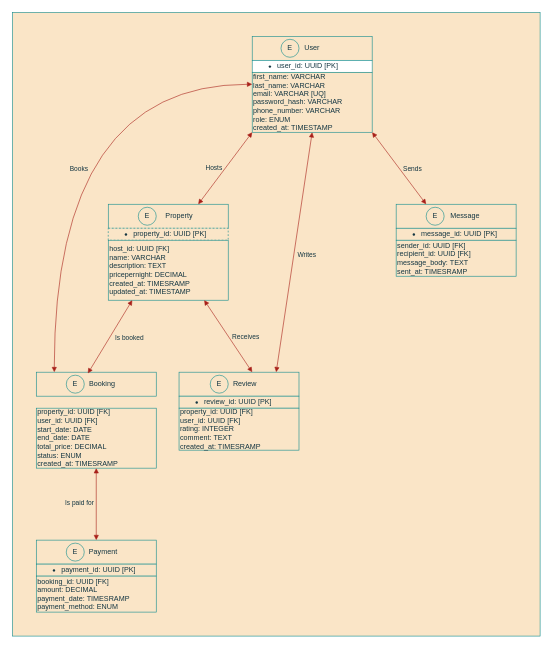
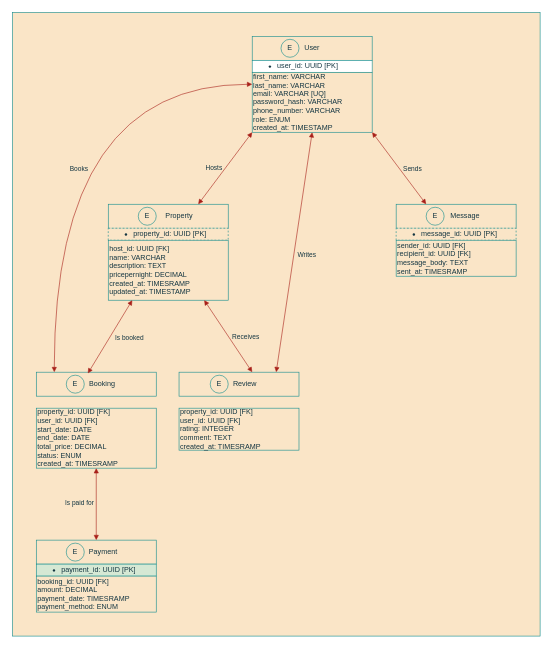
node "message_id: UUID [PK]": style solid -> dashed
node "review_id: UUID [PK]": removed
node "payment_id: UUID [PK]": fillcolor #fae5c7 -> #d5e8d4
